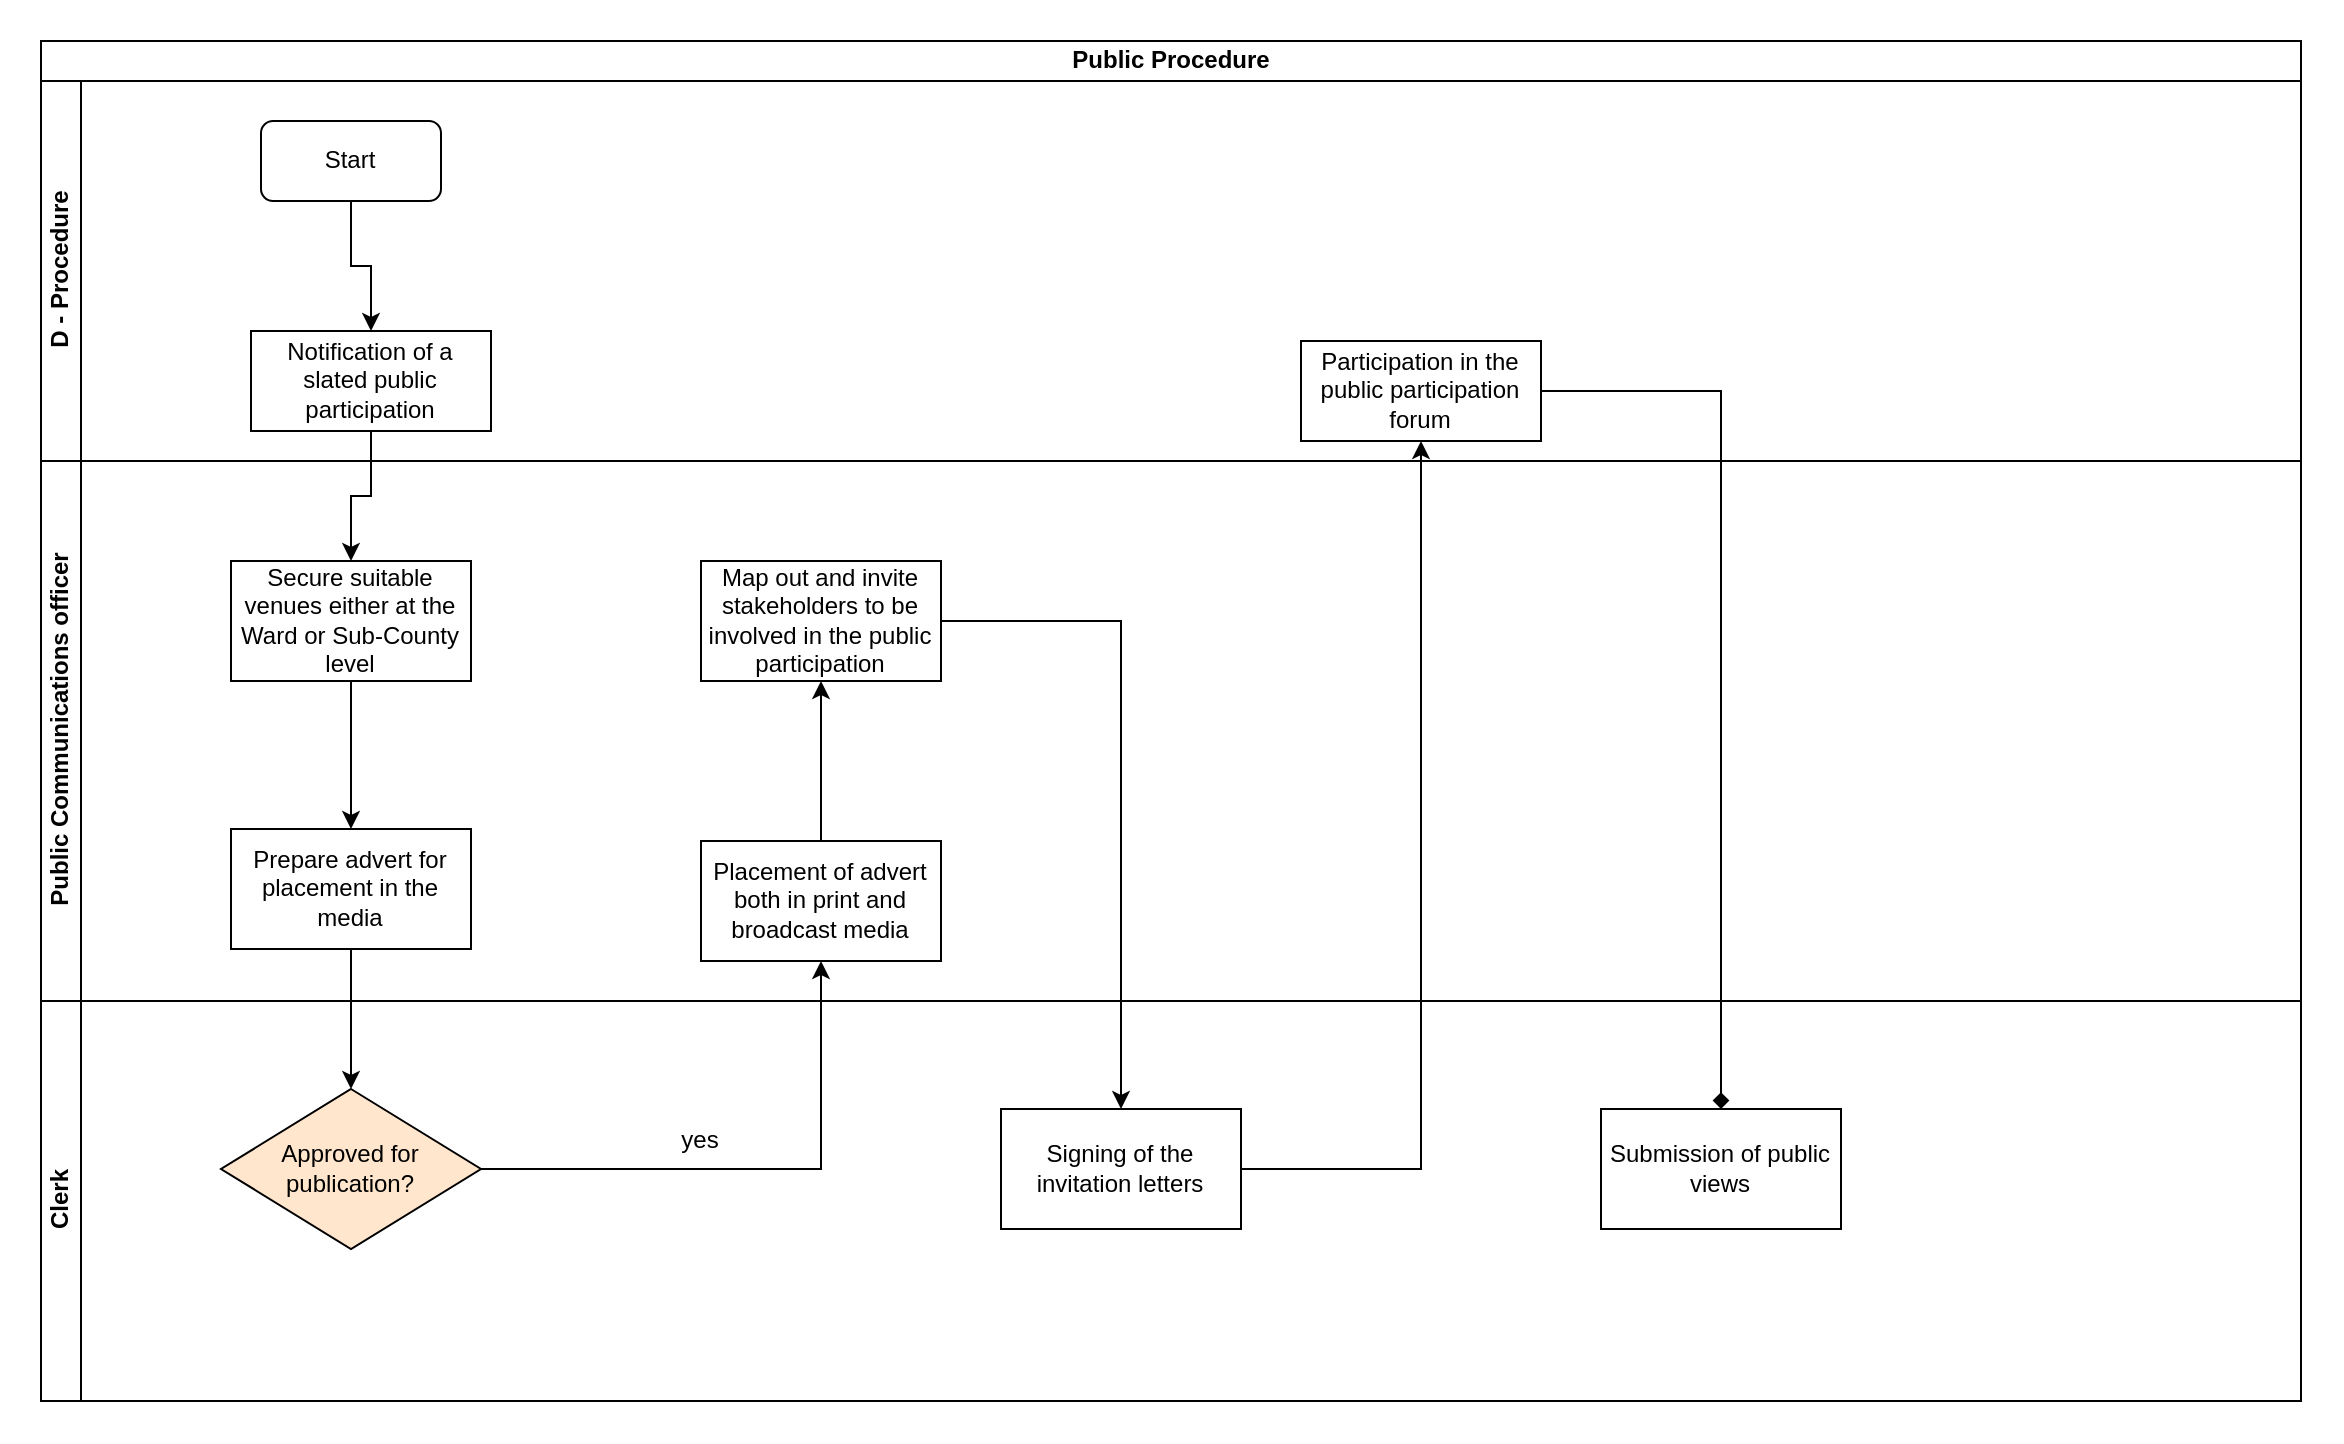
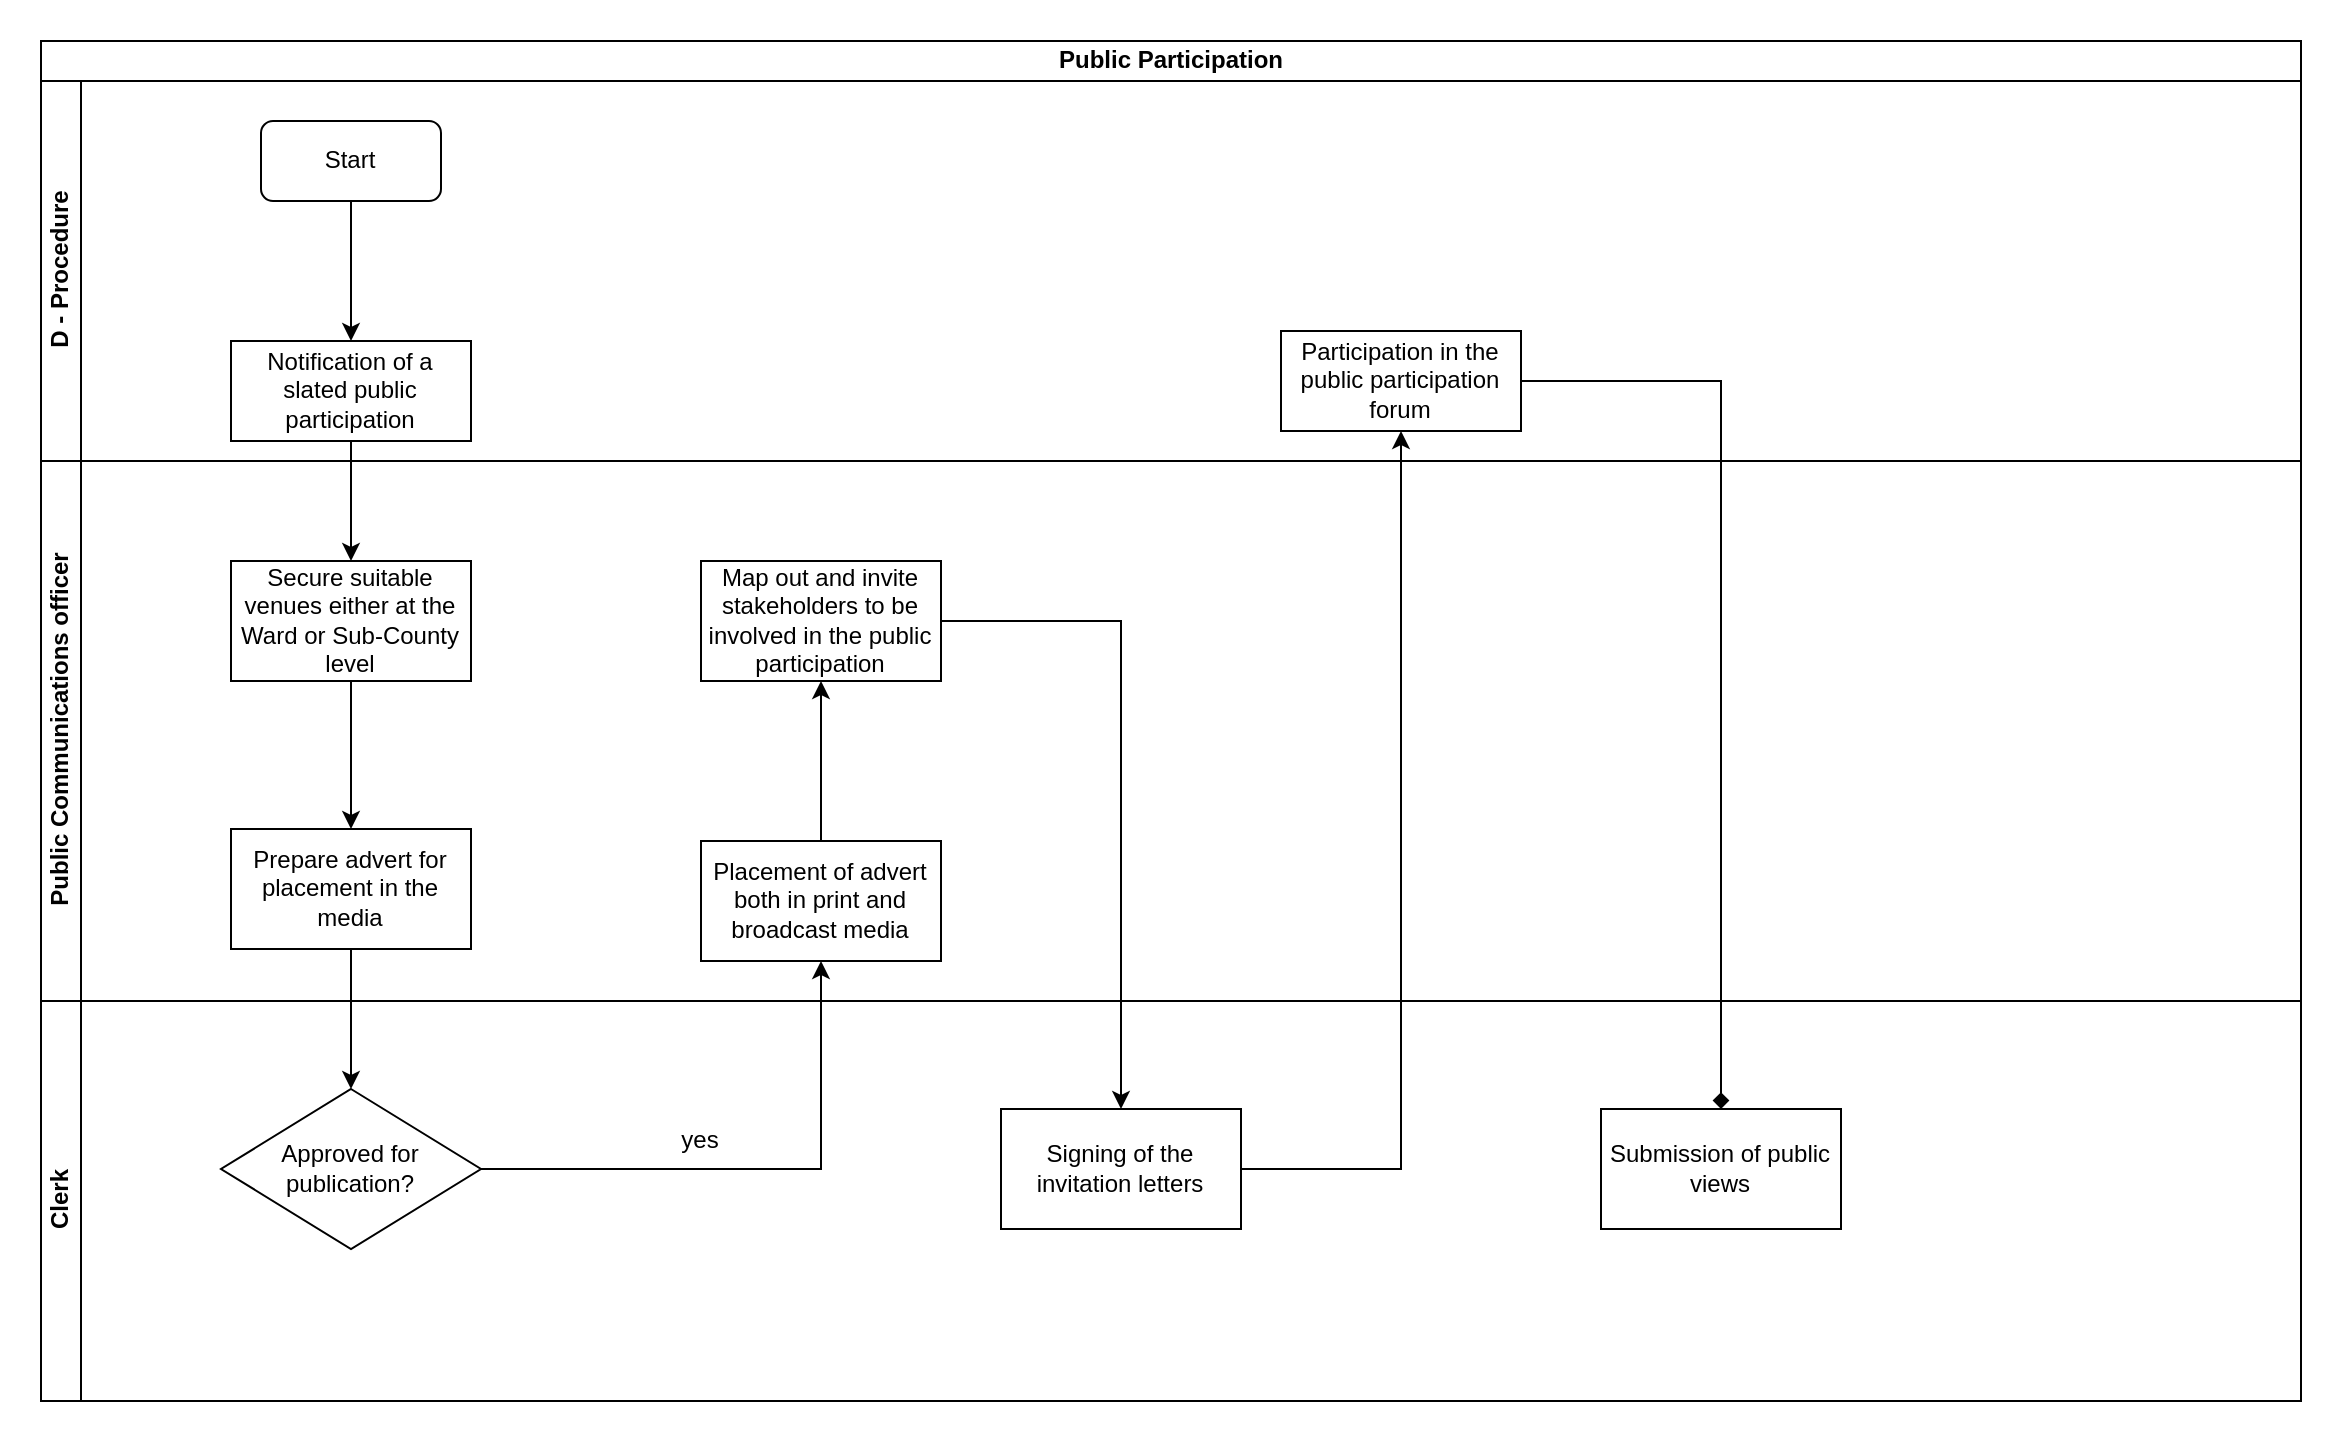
node "Public Procedure": label "Public Procedure" -> "Public Participation"
node "Notification of a slated public participation": moved (371, 381) -> (351, 391)
node "Participation in the public participation forum": moved (1421, 391) -> (1401, 381)
node "Approved for publication?": fillcolor #ffe6cc -> #ffffff
